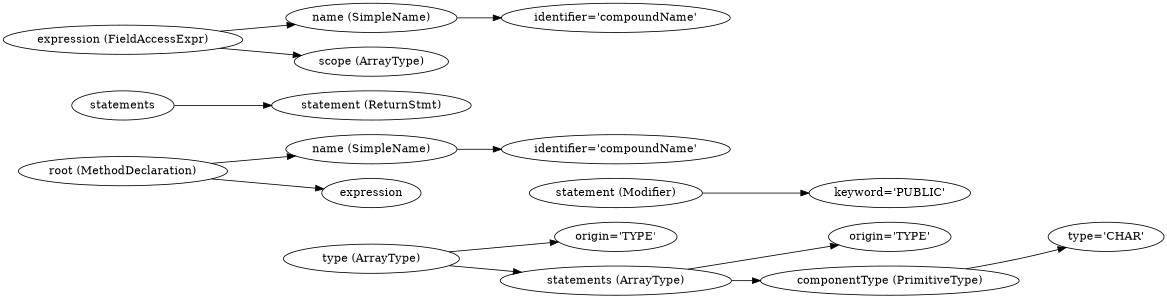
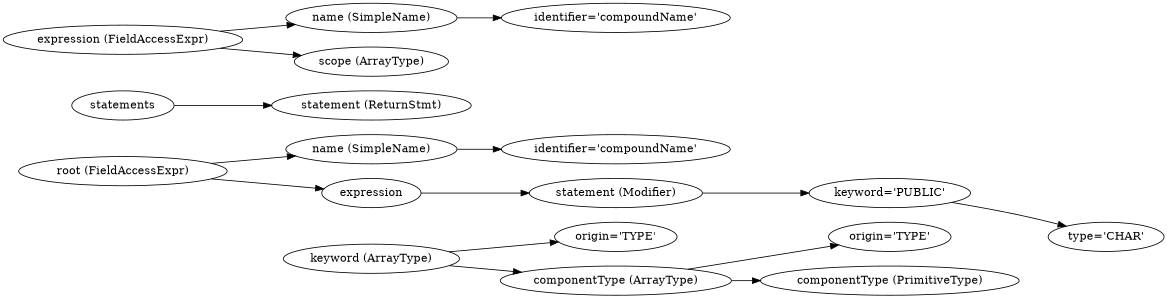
node "root (MethodDeclaration)": label "root (MethodDeclaration)" -> "root (FieldAccessExpr)"
edge "expression" -> "statement (Modifier)": added
node "type (ArrayType)": label "type (ArrayType)" -> "keyword (ArrayType)"
edge "componentType (PrimitiveType)" -> "type='CHAR'": now "keyword='PUBLIC'" -> "type='CHAR'"
node "statements (ArrayType)": label "statements (ArrayType)" -> "componentType (ArrayType)"
